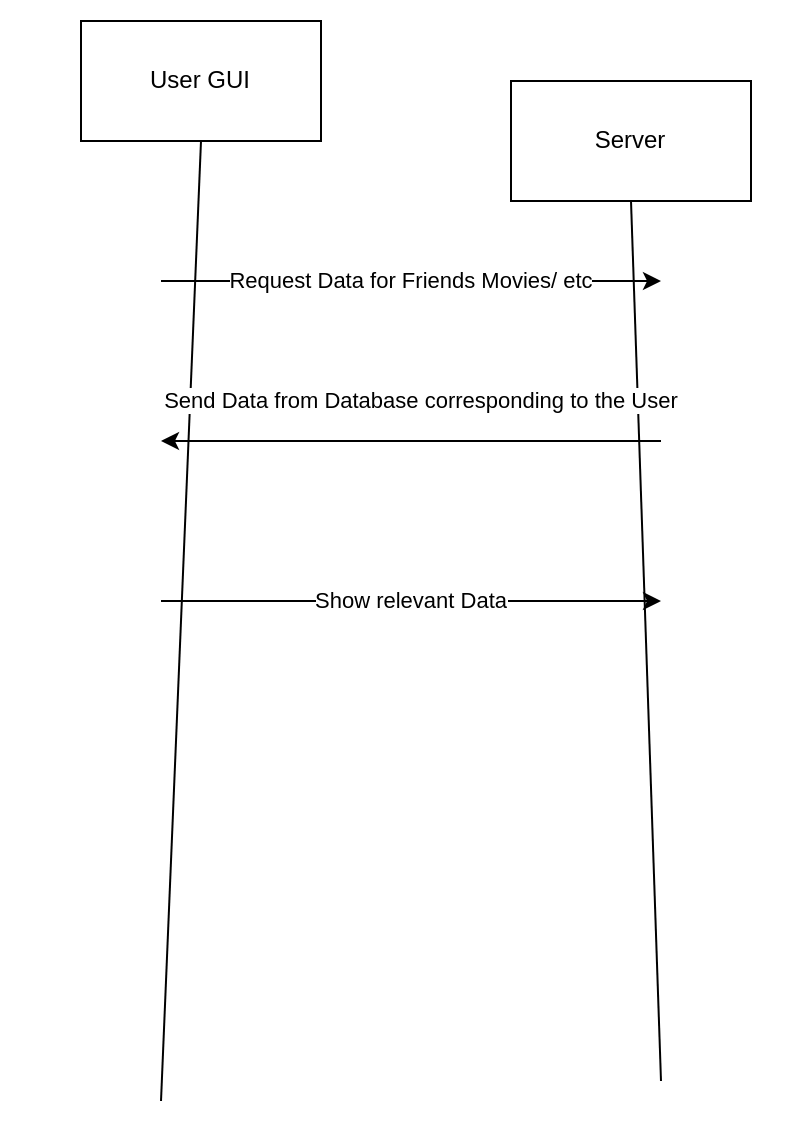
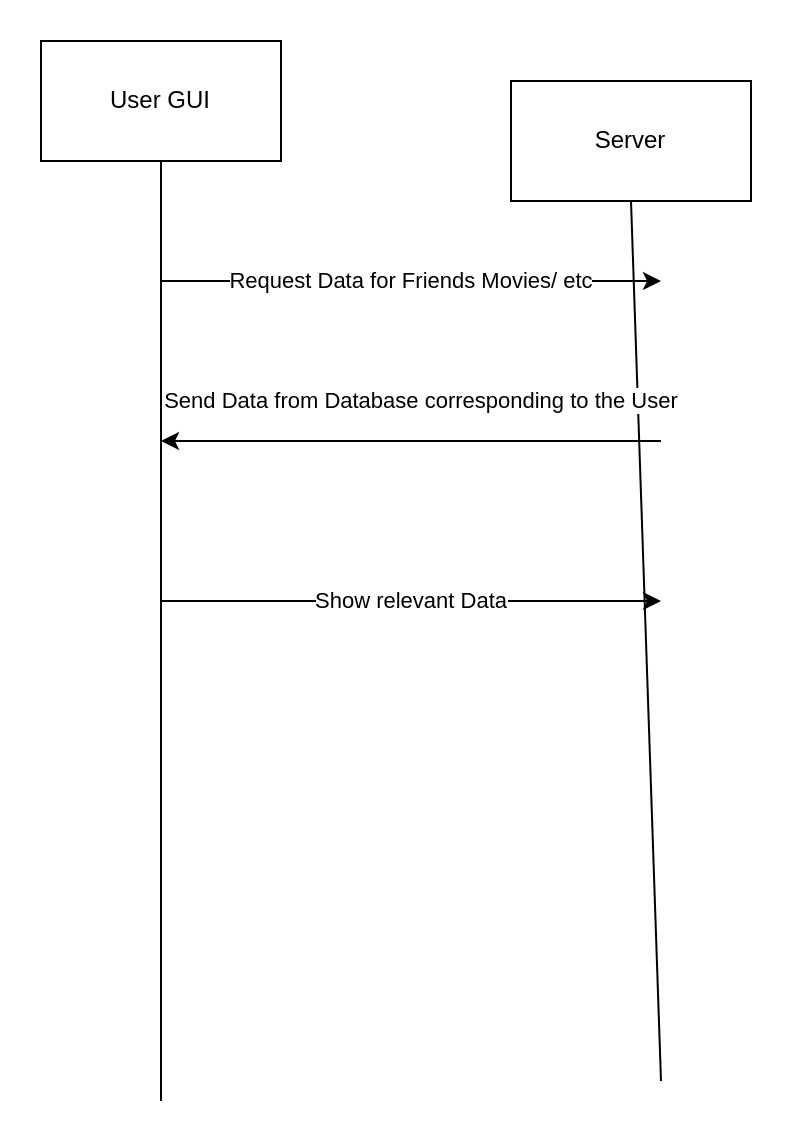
node "User GUI": moved (201, 81) -> (161, 101)
